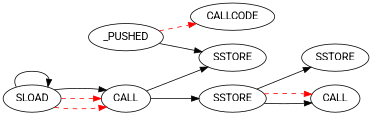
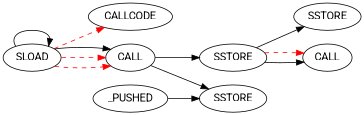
edge "_PUSHED" -> "CALLCODE": now "SLOAD" -> "CALLCODE"
